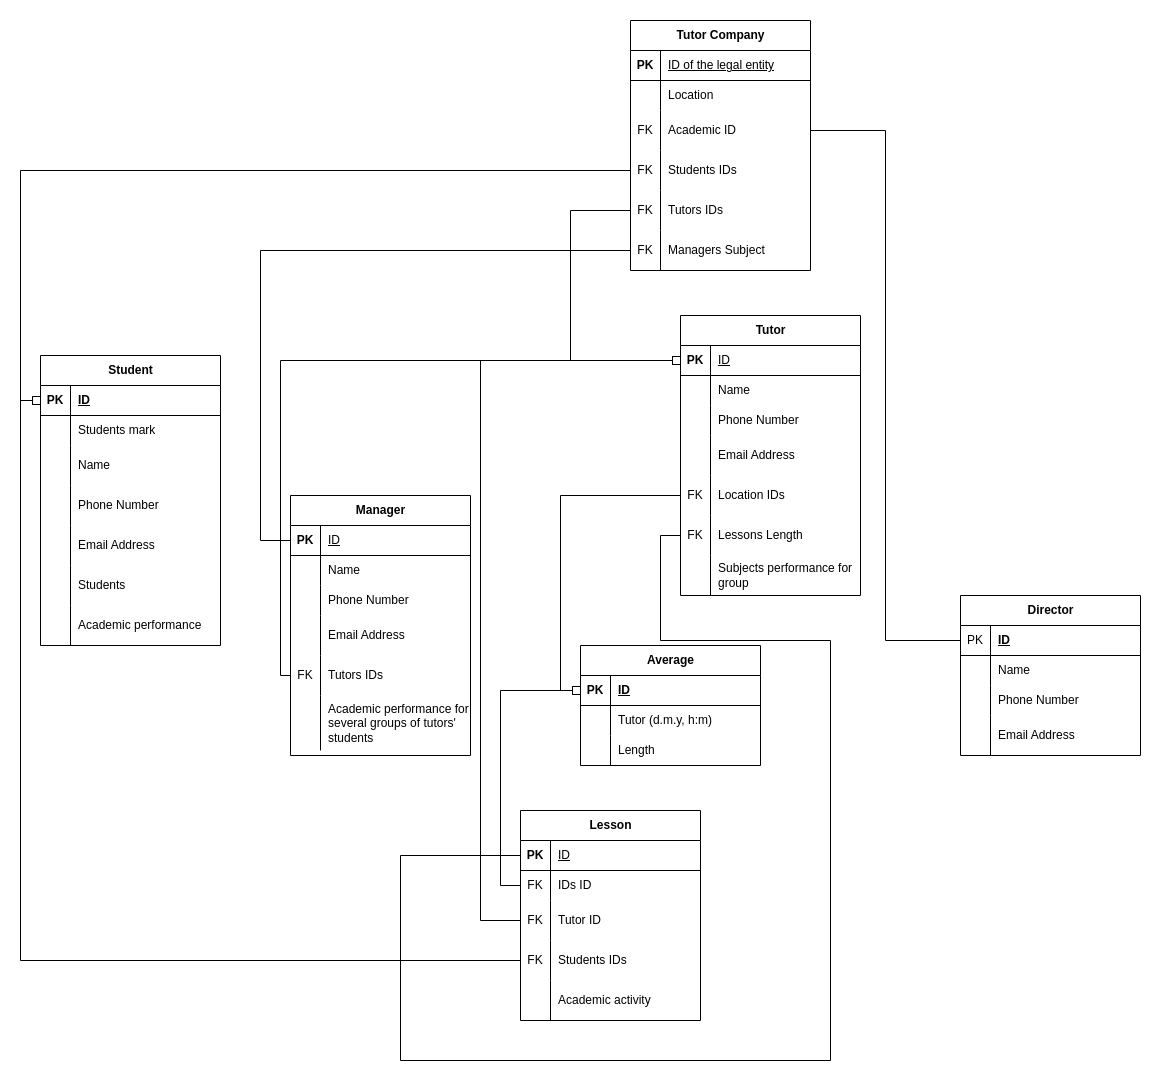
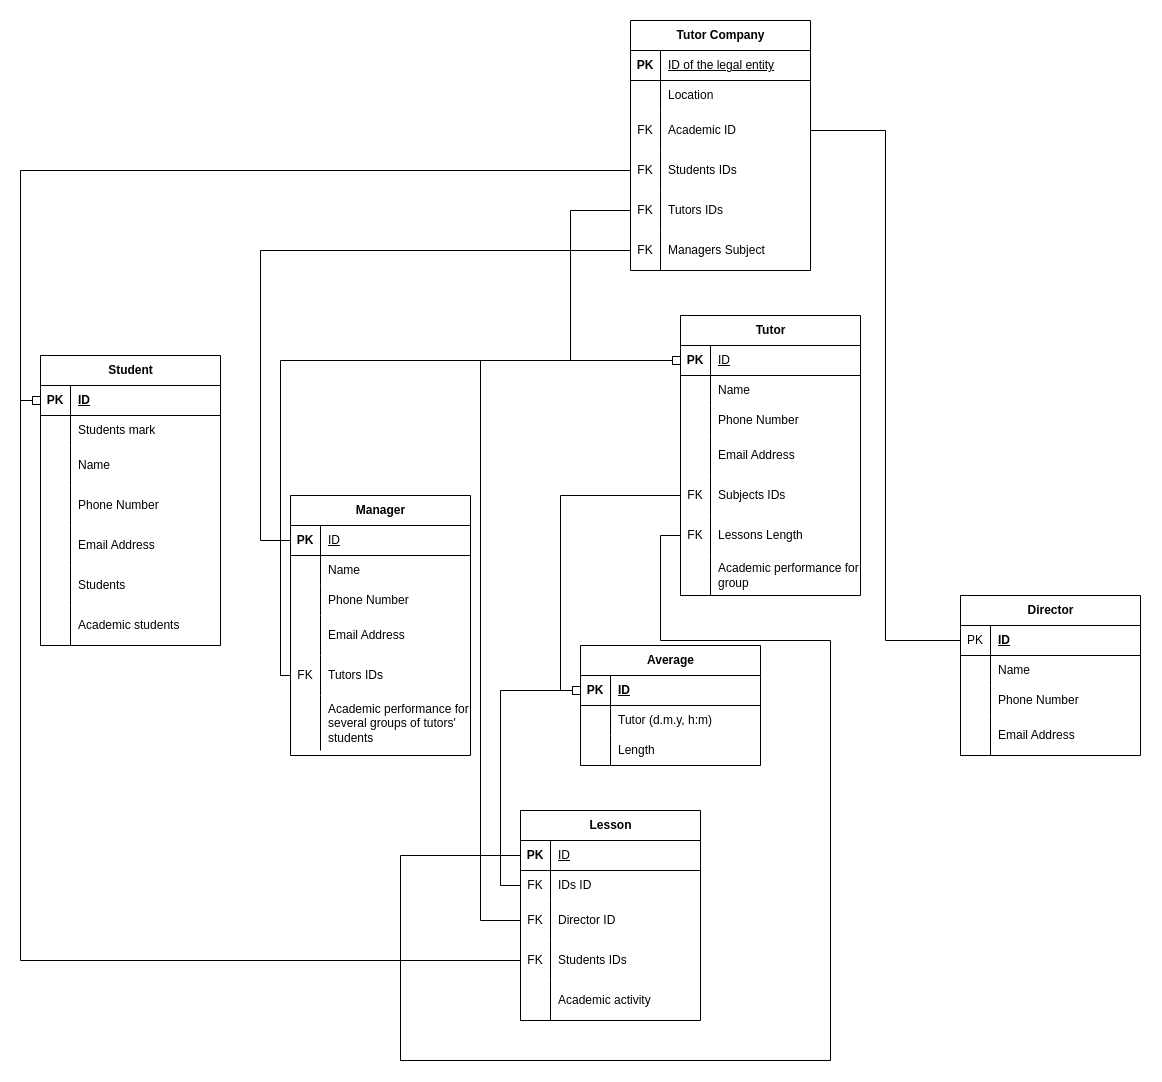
node "Location IDs": label "Location IDs" -> "Subjects IDs"
node "Subjects performance for group": label "Subjects performance for group" -> "Academic performance for group"
node "Academic performance": label "Academic performance" -> "Academic students"
node "Tutor ID": label "Tutor ID" -> "Director ID"
